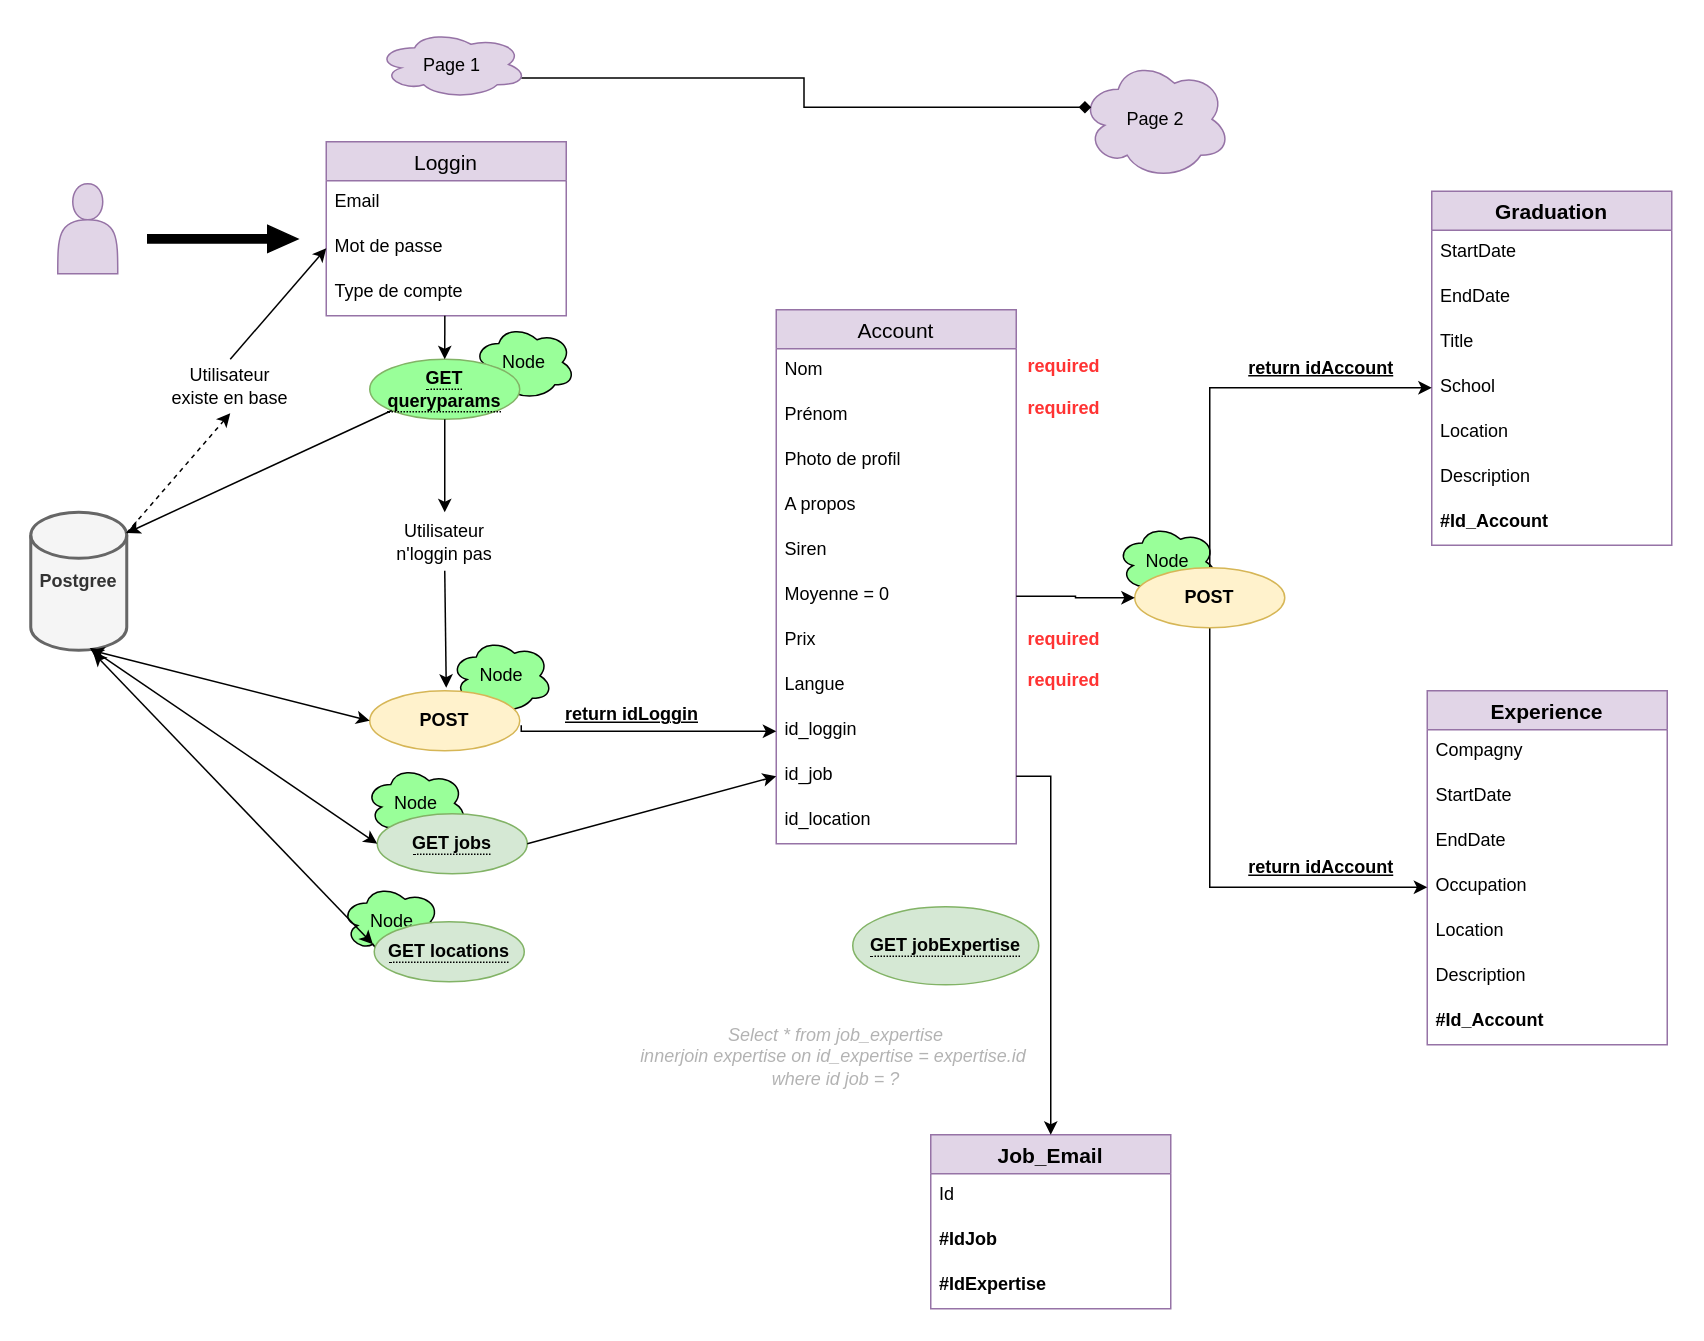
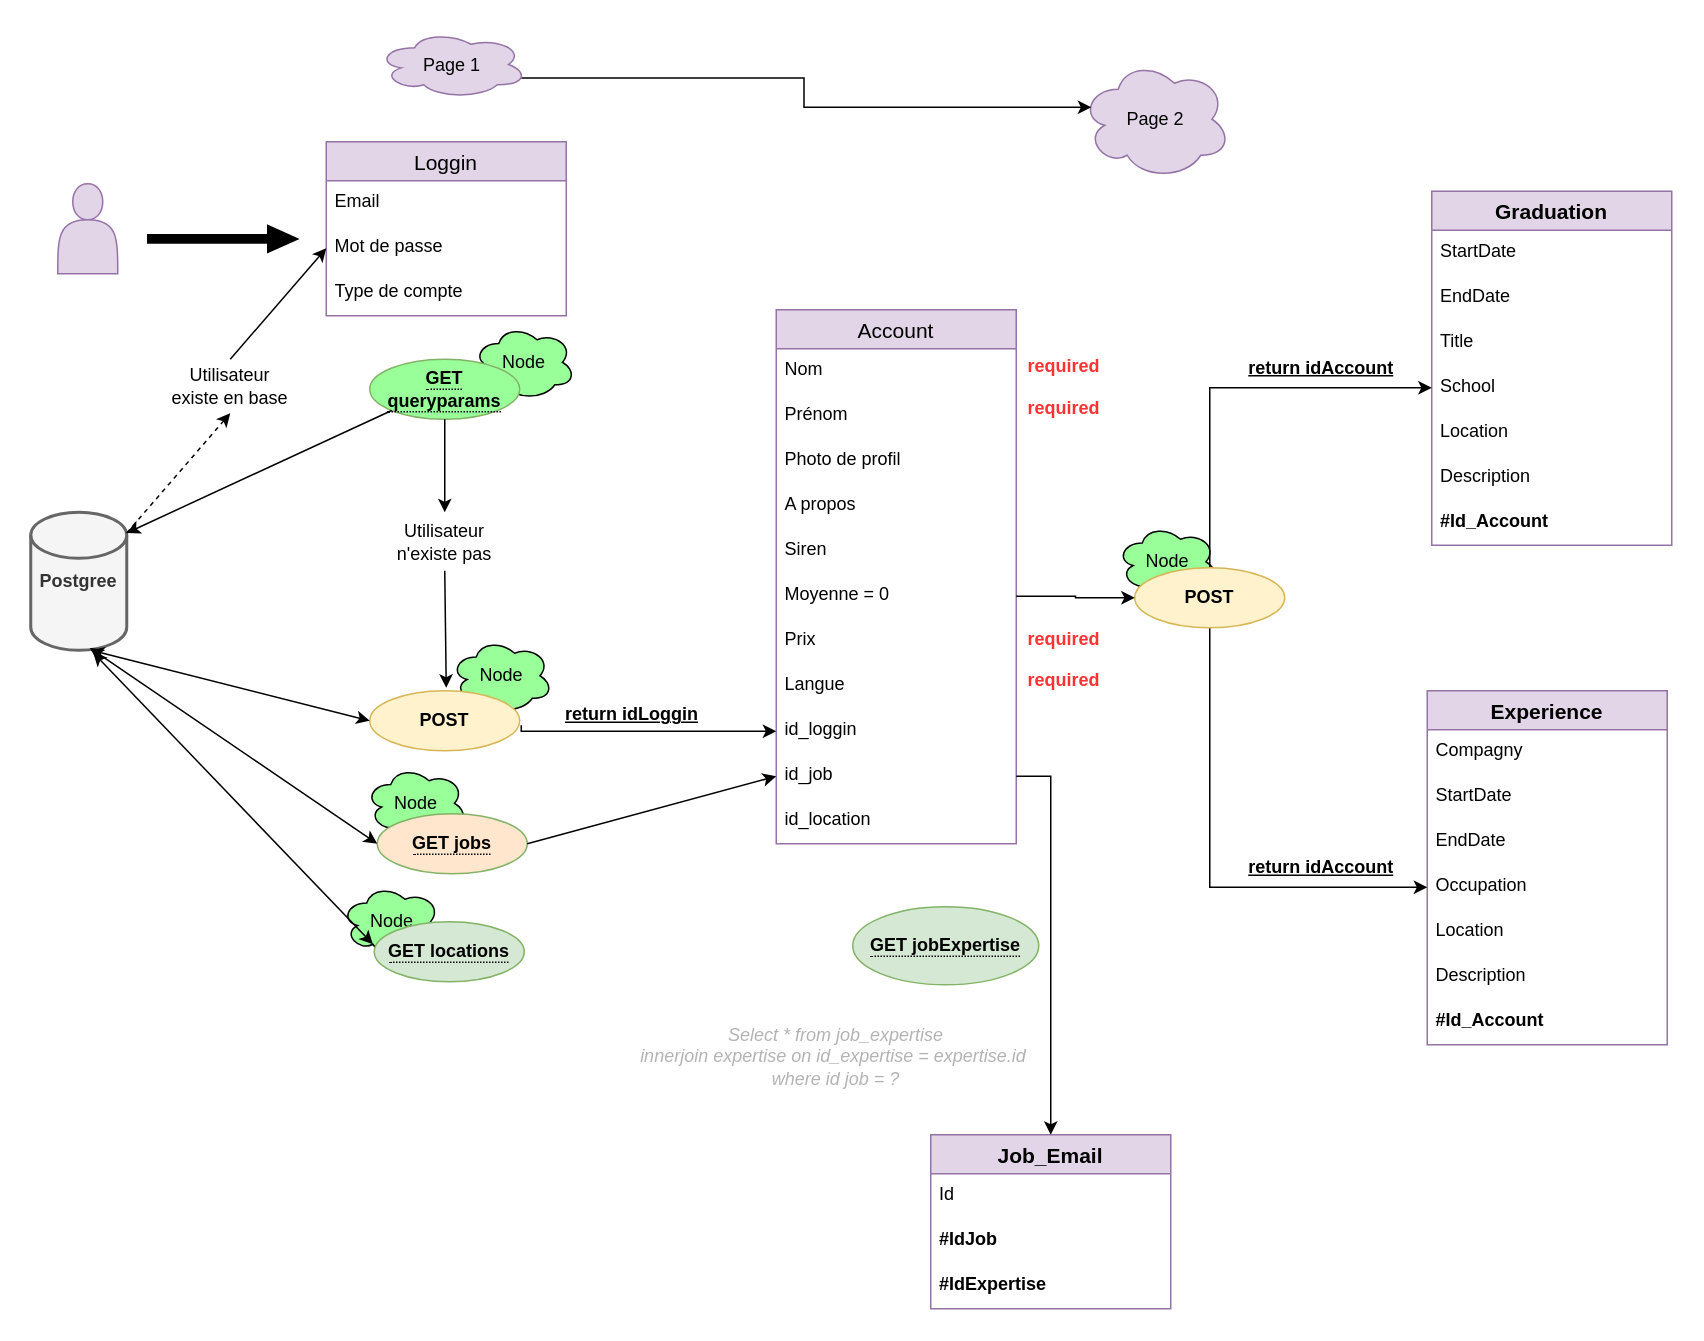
edge "Page 1" -> "Page 2": arrowhead diamond -> classic
edge "Type de compte" -> "GET queryparams": removed
node "Utilisateur n'loggin pas": label "Utilisateur n'loggin pas" -> "Utilisateur n'existe pas"
node "GET jobs": fillcolor #d5e8d4 -> #ffe6cc
